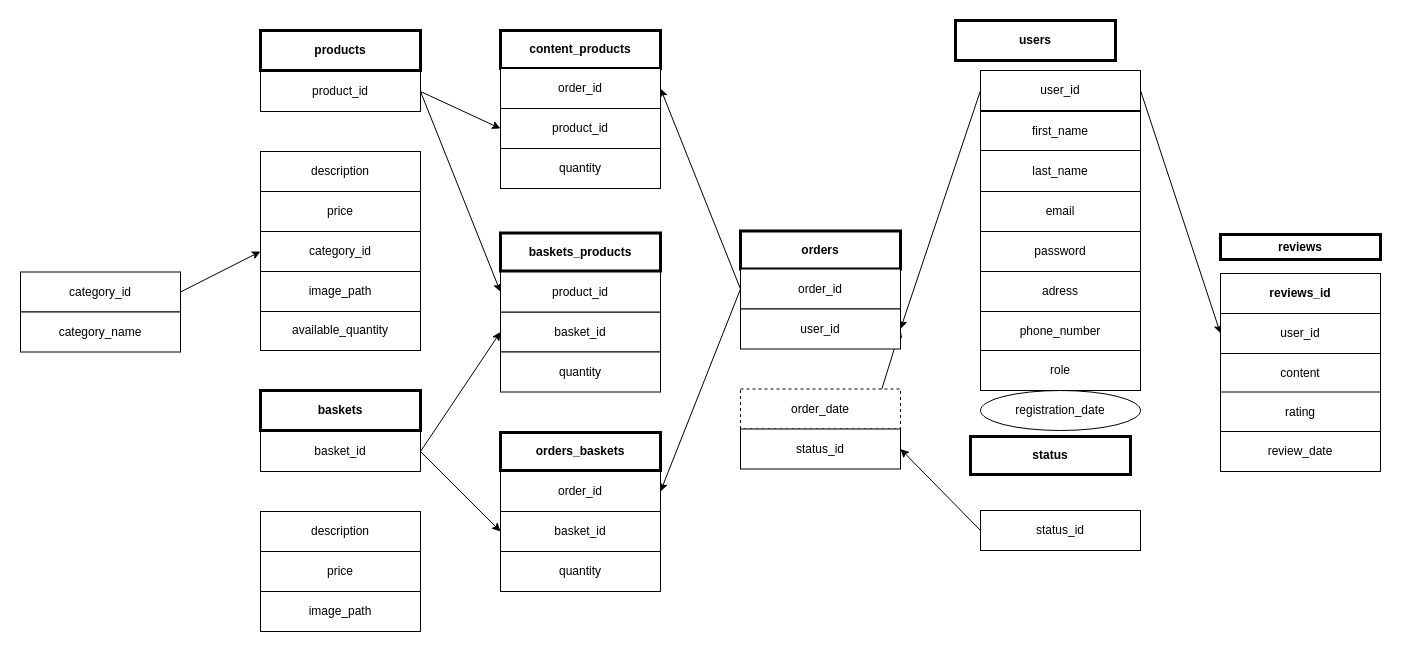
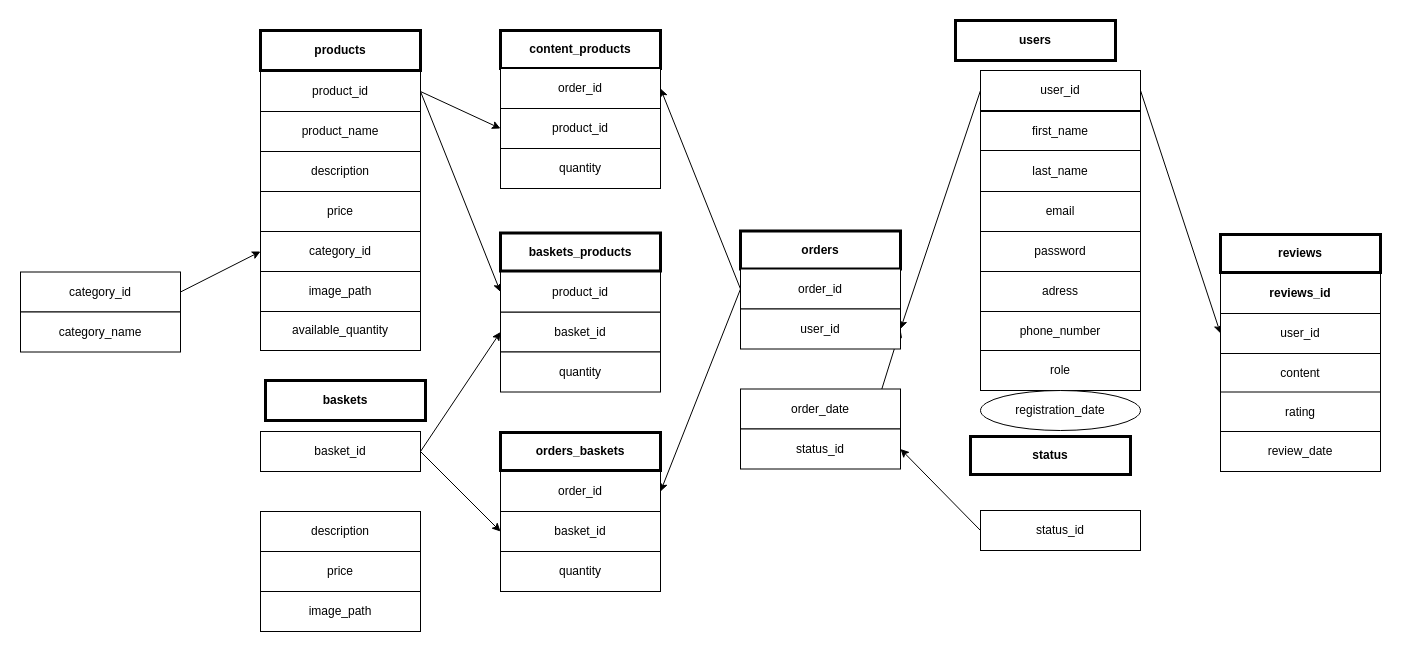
node "product_name": added
node "reviews": size 160x25 -> 160x38
node "order_date": style dashed -> solid
node "baskets": moved (341, 411) -> (346, 401)
